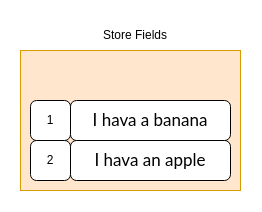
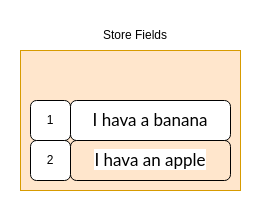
node "I hava an apple": fillcolor #ffffff -> #ffe6cc
